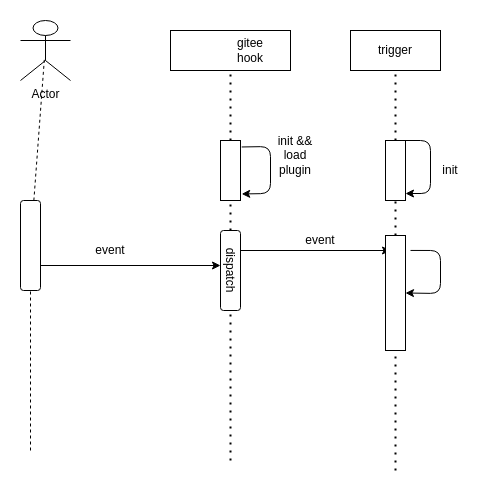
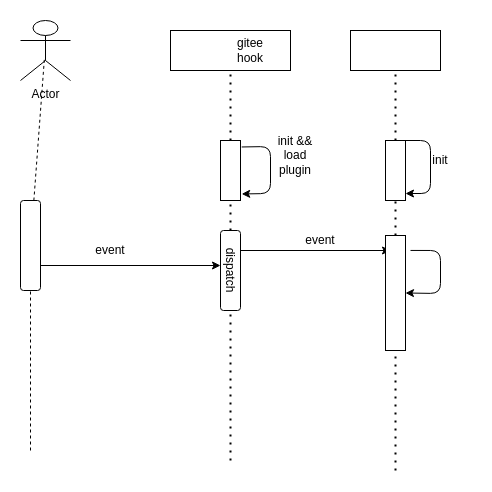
node "trigger": removed
node "init": moved (451, 171) -> (441, 161)
